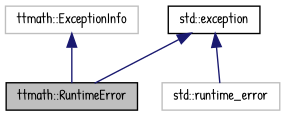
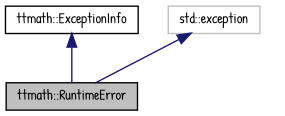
node "ttmath::ExceptionInfo": color grey75 -> black
node "std::exception": color black -> grey75
node "std::runtime_error": removed
